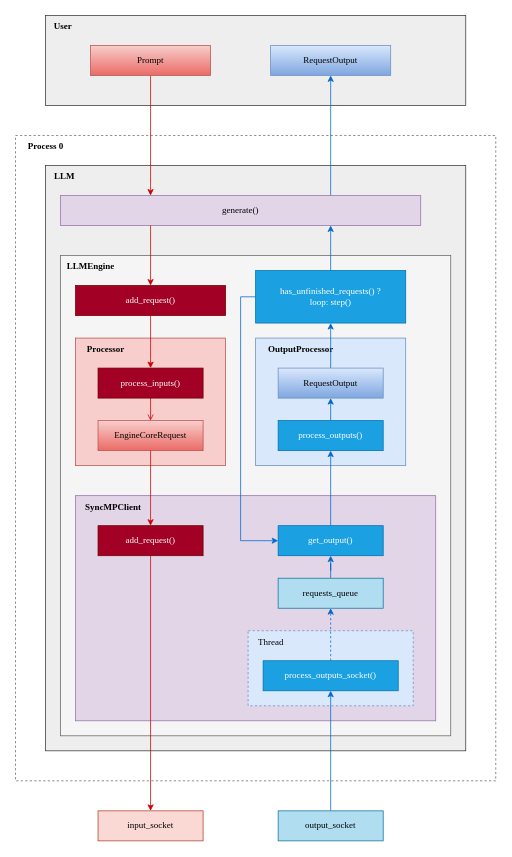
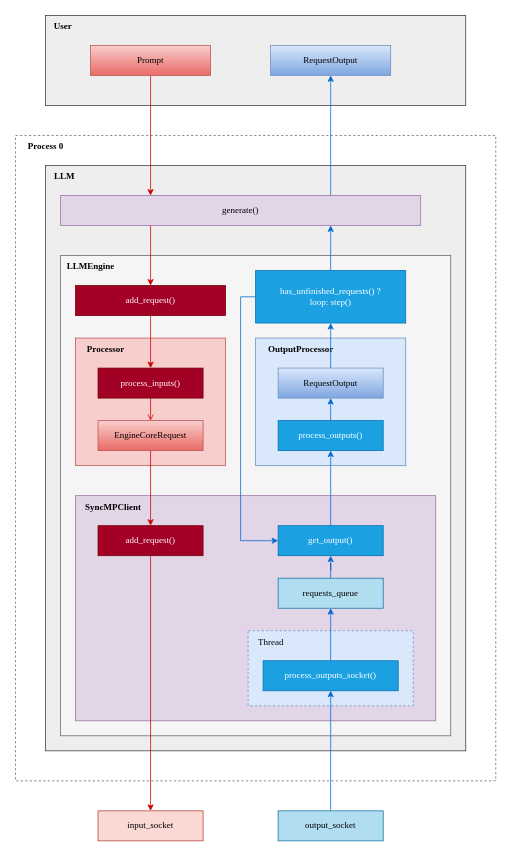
edge "process_outputs_socket()" -> "requests_queue": style dashed -> solid
